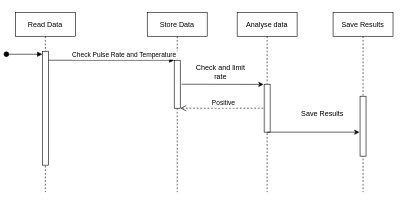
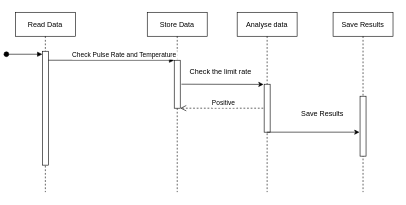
node "Check and limit rate": label "Check and limit rate" -> "Check the limit rate"
